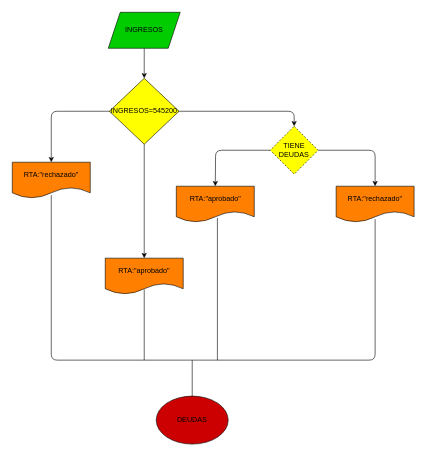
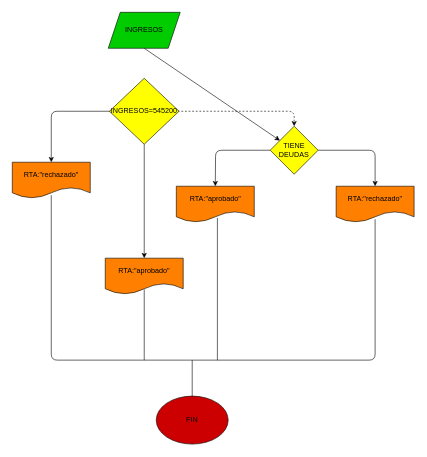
edge "INGRESOS" -> "INGRESOS=545200": now "INGRESOS" -> "TIENE DEUDAS"
edge "INGRESOS=545200" -> "TIENE DEUDAS": style solid -> dashed
node "TIENE DEUDAS": style dashed -> solid
node "DEUDAS": label "DEUDAS" -> "FIN"
